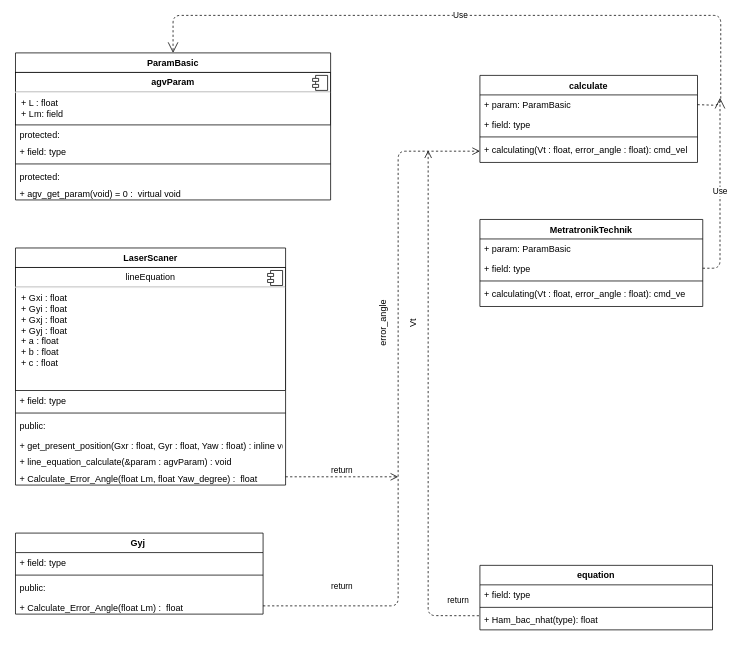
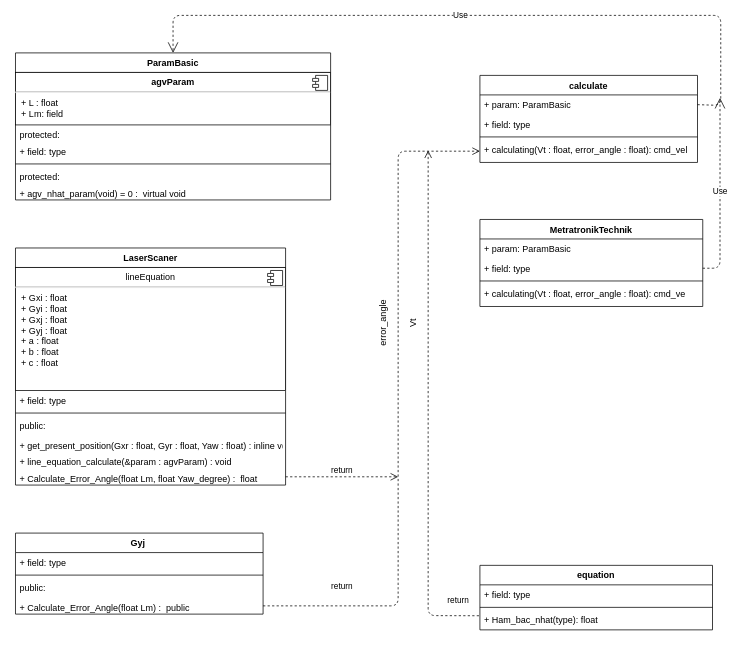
node "+ agv_get_param(void) = 0 : virtual void": label "+ agv_get_param(void) = 0 : virtual void" -> "+ agv_nhat_param(void) = 0 : virtual void"
node "+ Calculate_Error_Angle(float Lm) : float": label "+ Calculate_Error_Angle(float Lm) : float" -> "+ Calculate_Error_Angle(float Lm) : public"
